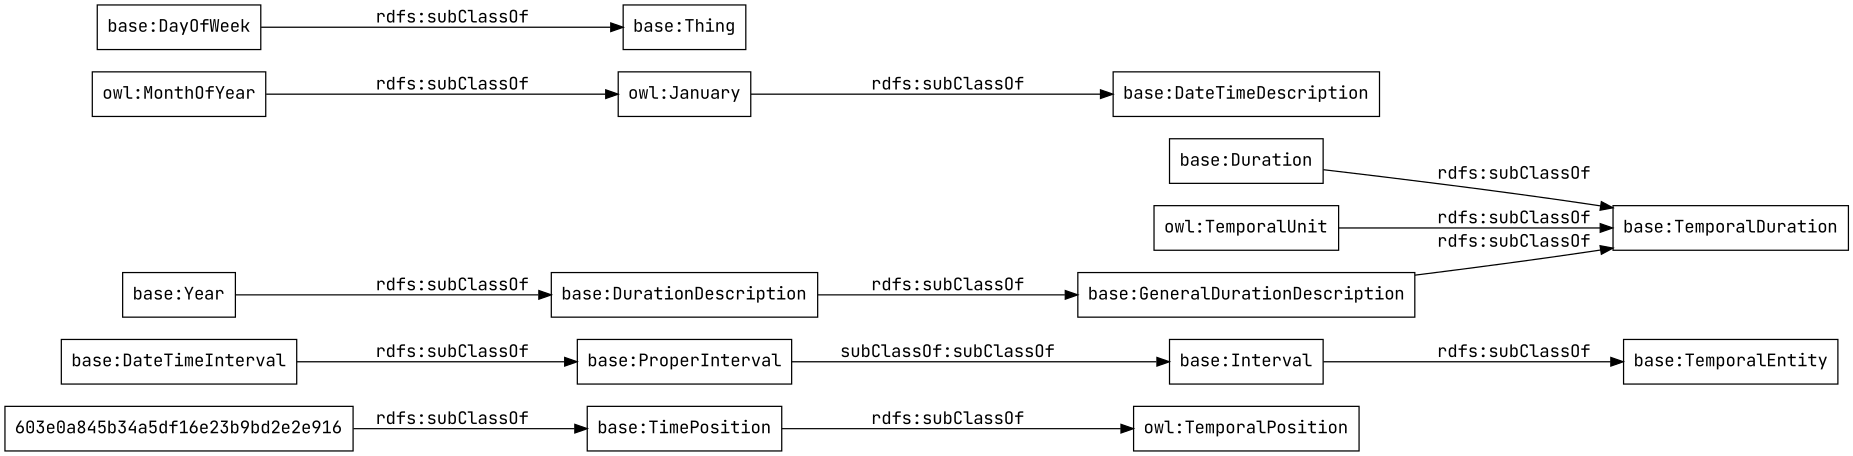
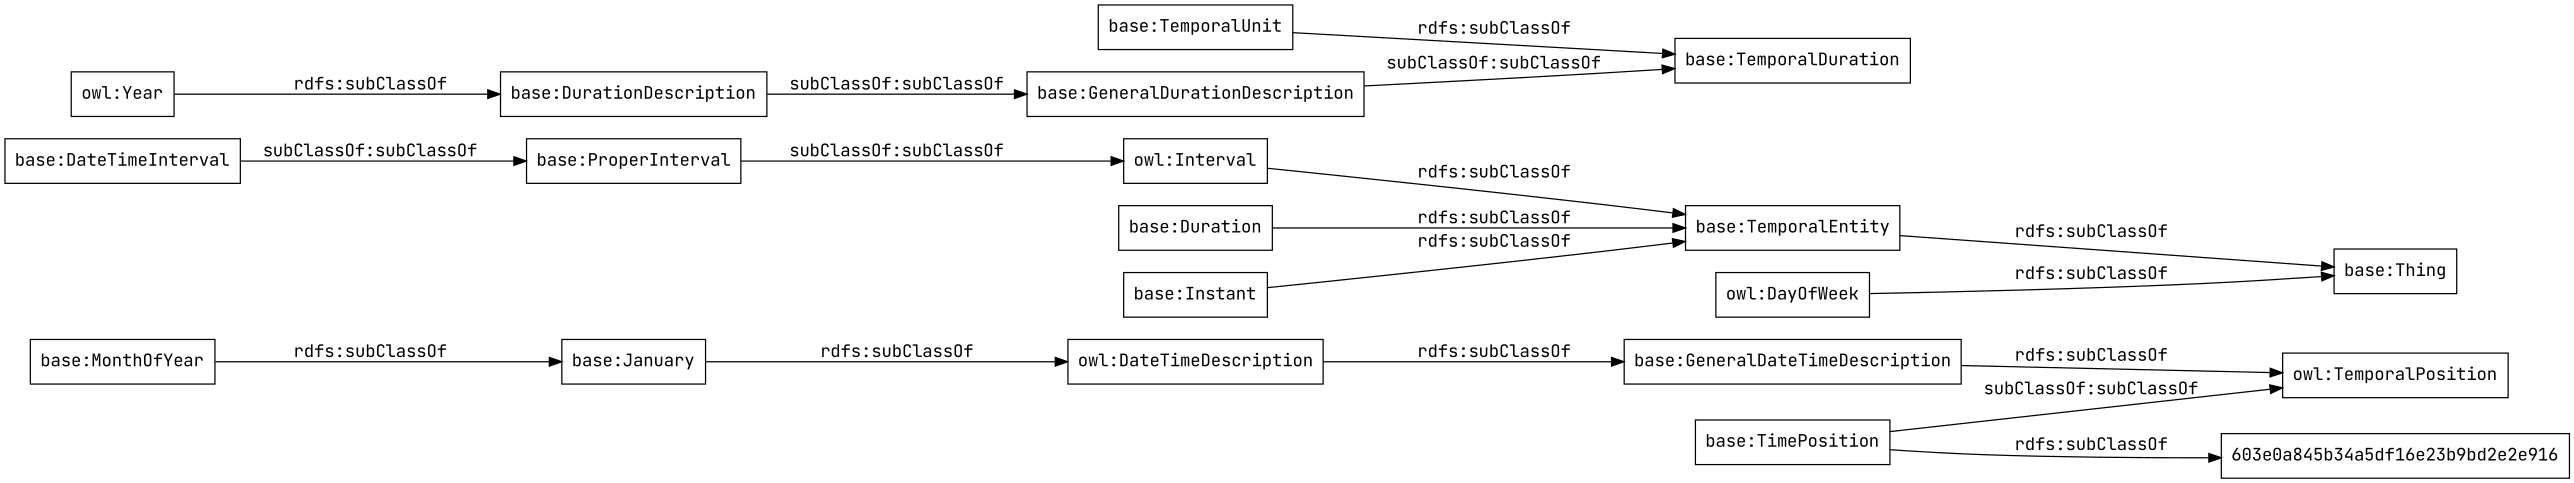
node "base:DayOfWeek": label "base:DayOfWeek" -> "owl:DayOfWeek"
node "owl:MonthOfYear": label "owl:MonthOfYear" -> "base:MonthOfYear"
node "owl:January": label "owl:January" -> "base:January"
node "base:DateTimeDescription": label "base:DateTimeDescription" -> "owl:DateTimeDescription"
edge "base:Duration" -> "base:TemporalDuration": now "base:Duration" -> "base:TemporalEntity"
node "owl:TemporalUnit": label "owl:TemporalUnit" -> "base:TemporalUnit"
edge "base:GeneralDurationDescription" -> "base:TemporalDuration": label "rdfs:subClassOf" -> "subClassOf:subClassOf"
edge "base:TemporalEntity" -> "base:Thing": added, label "rdfs:subClassOf"
edge "base:DurationDescription" -> "base:GeneralDurationDescription": label "rdfs:subClassOf" -> "subClassOf:subClassOf"
node "base:Year": label "base:Year" -> "owl:Year"
node "base:Instant": added
edge "base:DateTimeInterval" -> "base:ProperInterval": label "rdfs:subClassOf" -> "subClassOf:subClassOf"
node "base:Interval": label "base:Interval" -> "owl:Interval"
node "base:GeneralDateTimeDescription": added
edge "base:TimePosition" -> "owl:TemporalPosition": label "rdfs:subClassOf" -> "subClassOf:subClassOf"
edge "603e0a845b34a5df16e23b9bd2e2e916" -> "base:TimePosition": reversed
